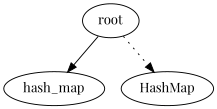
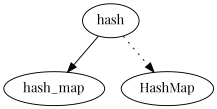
node "root": label "root" -> "hash"
